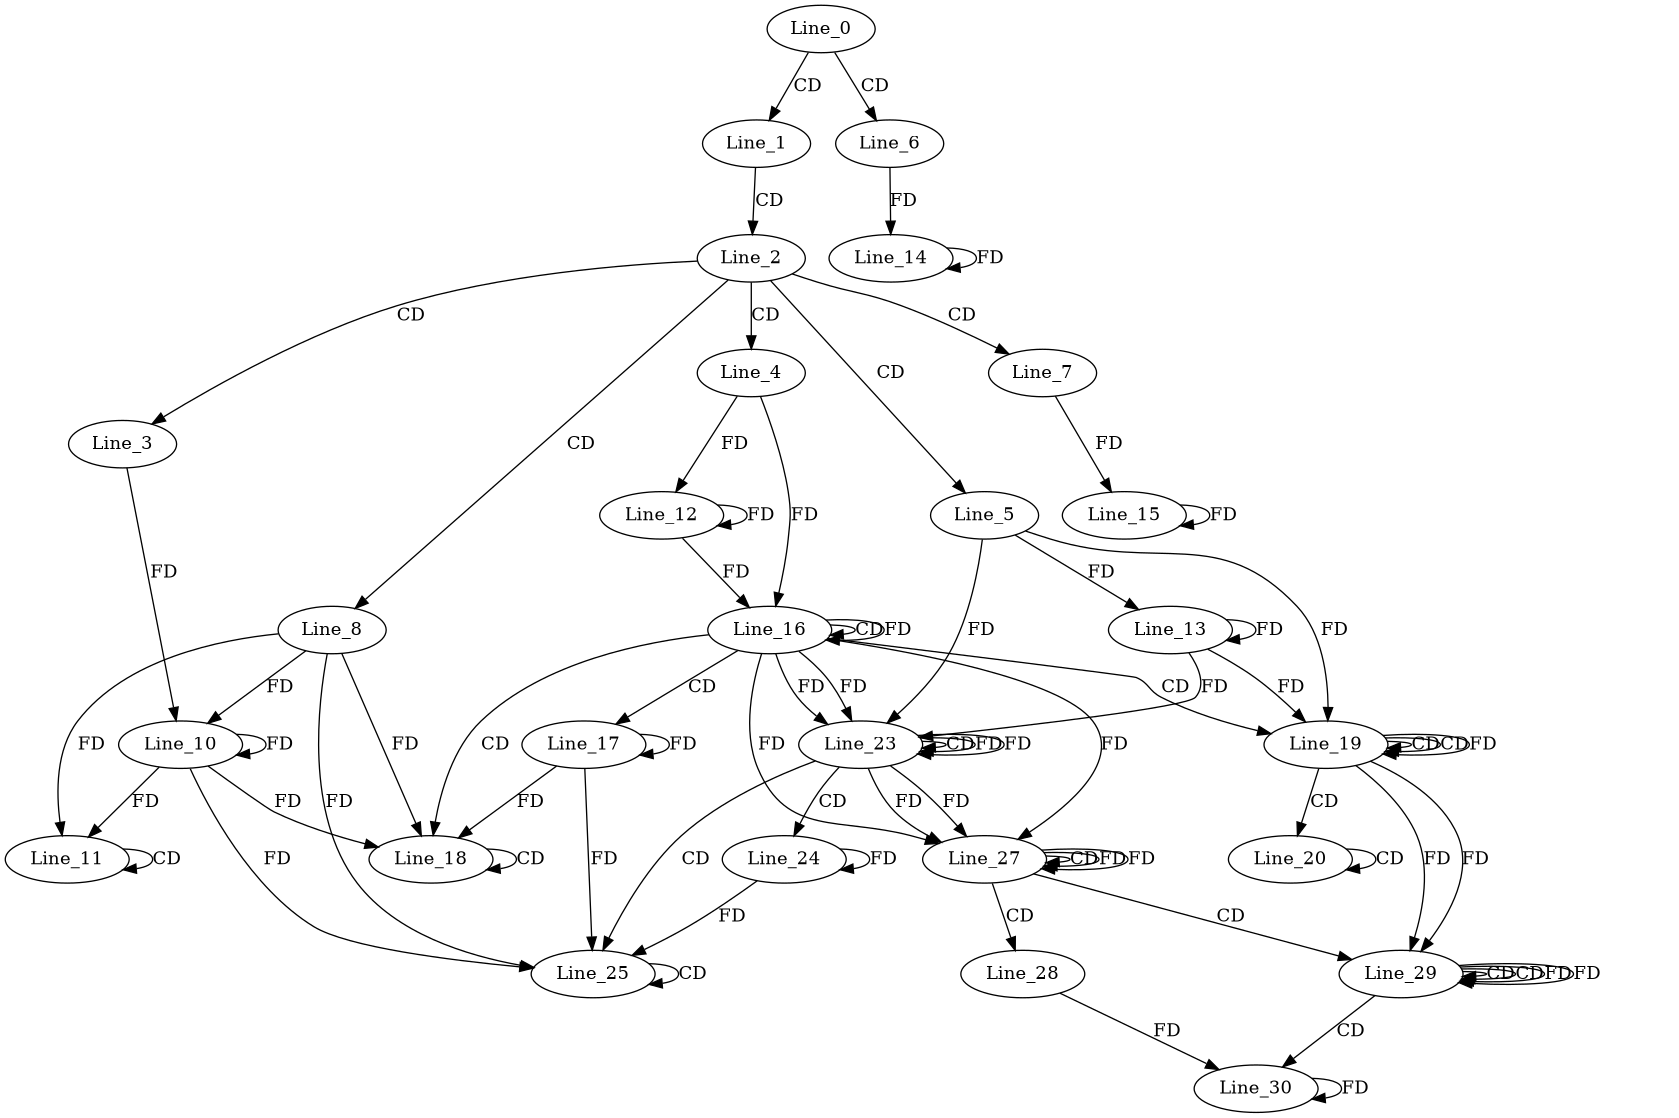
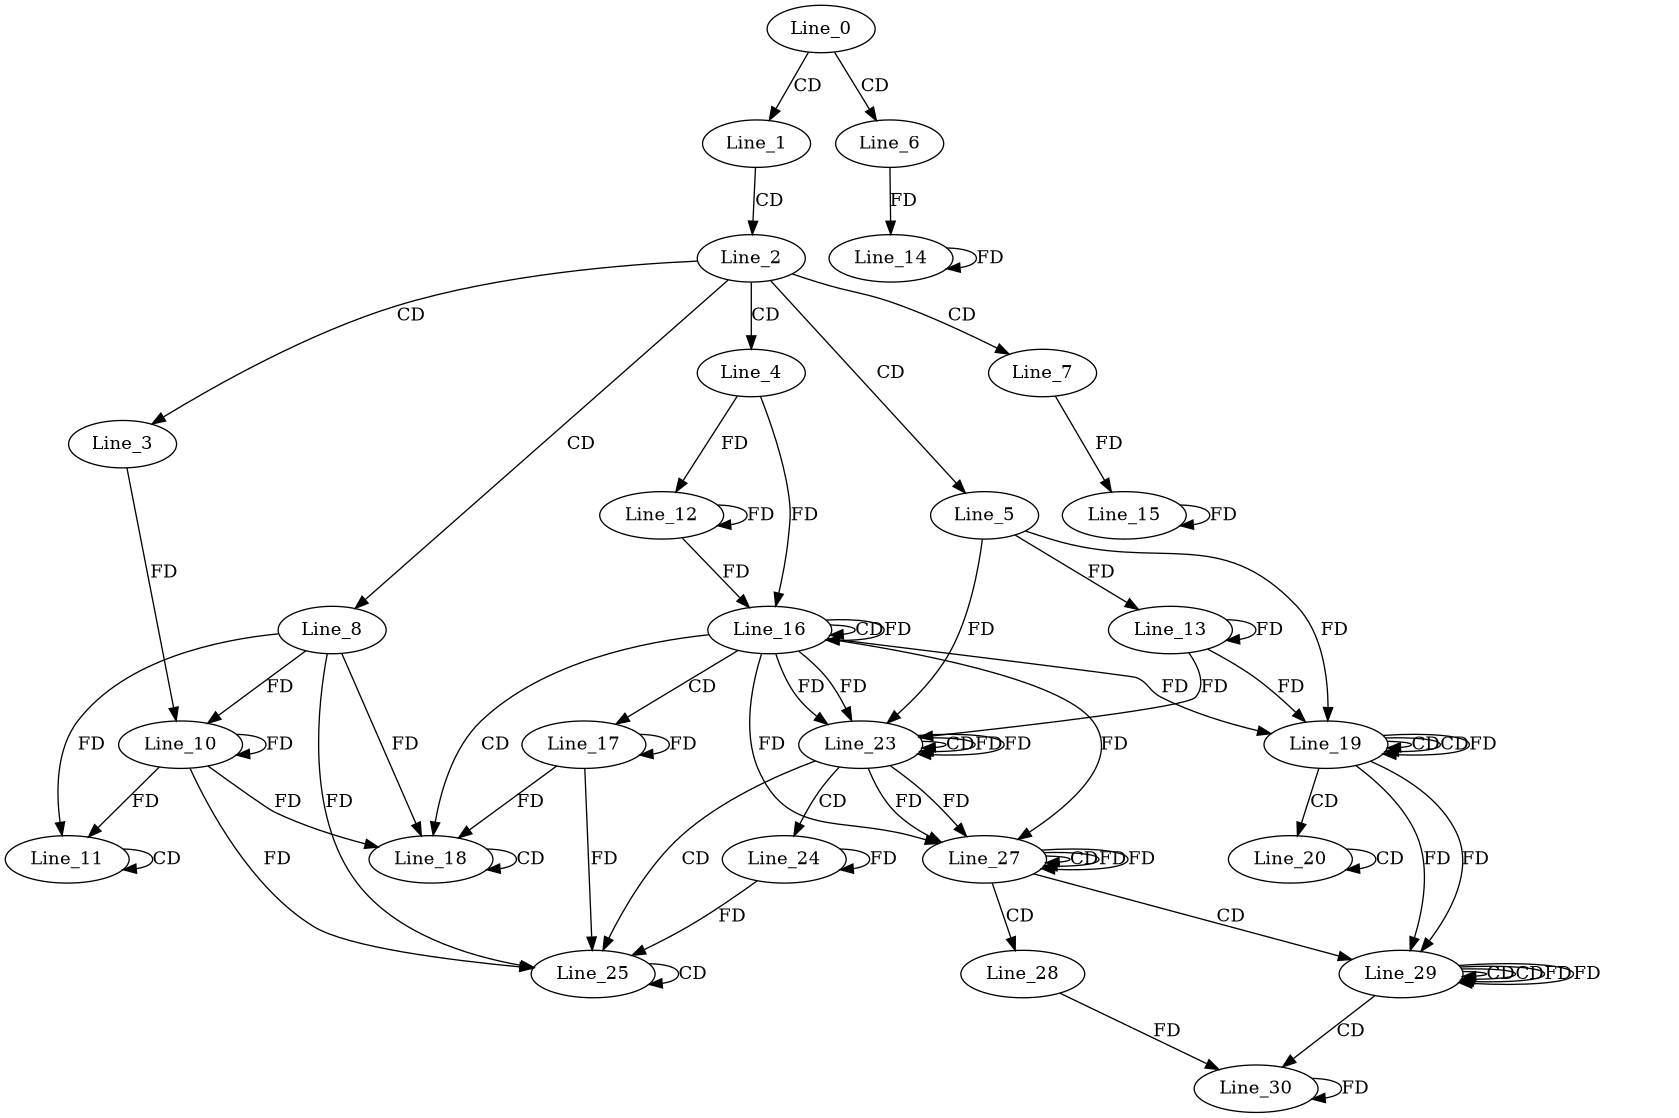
edge "Line_16" -> "Line_19": label "CD" -> "FD"
